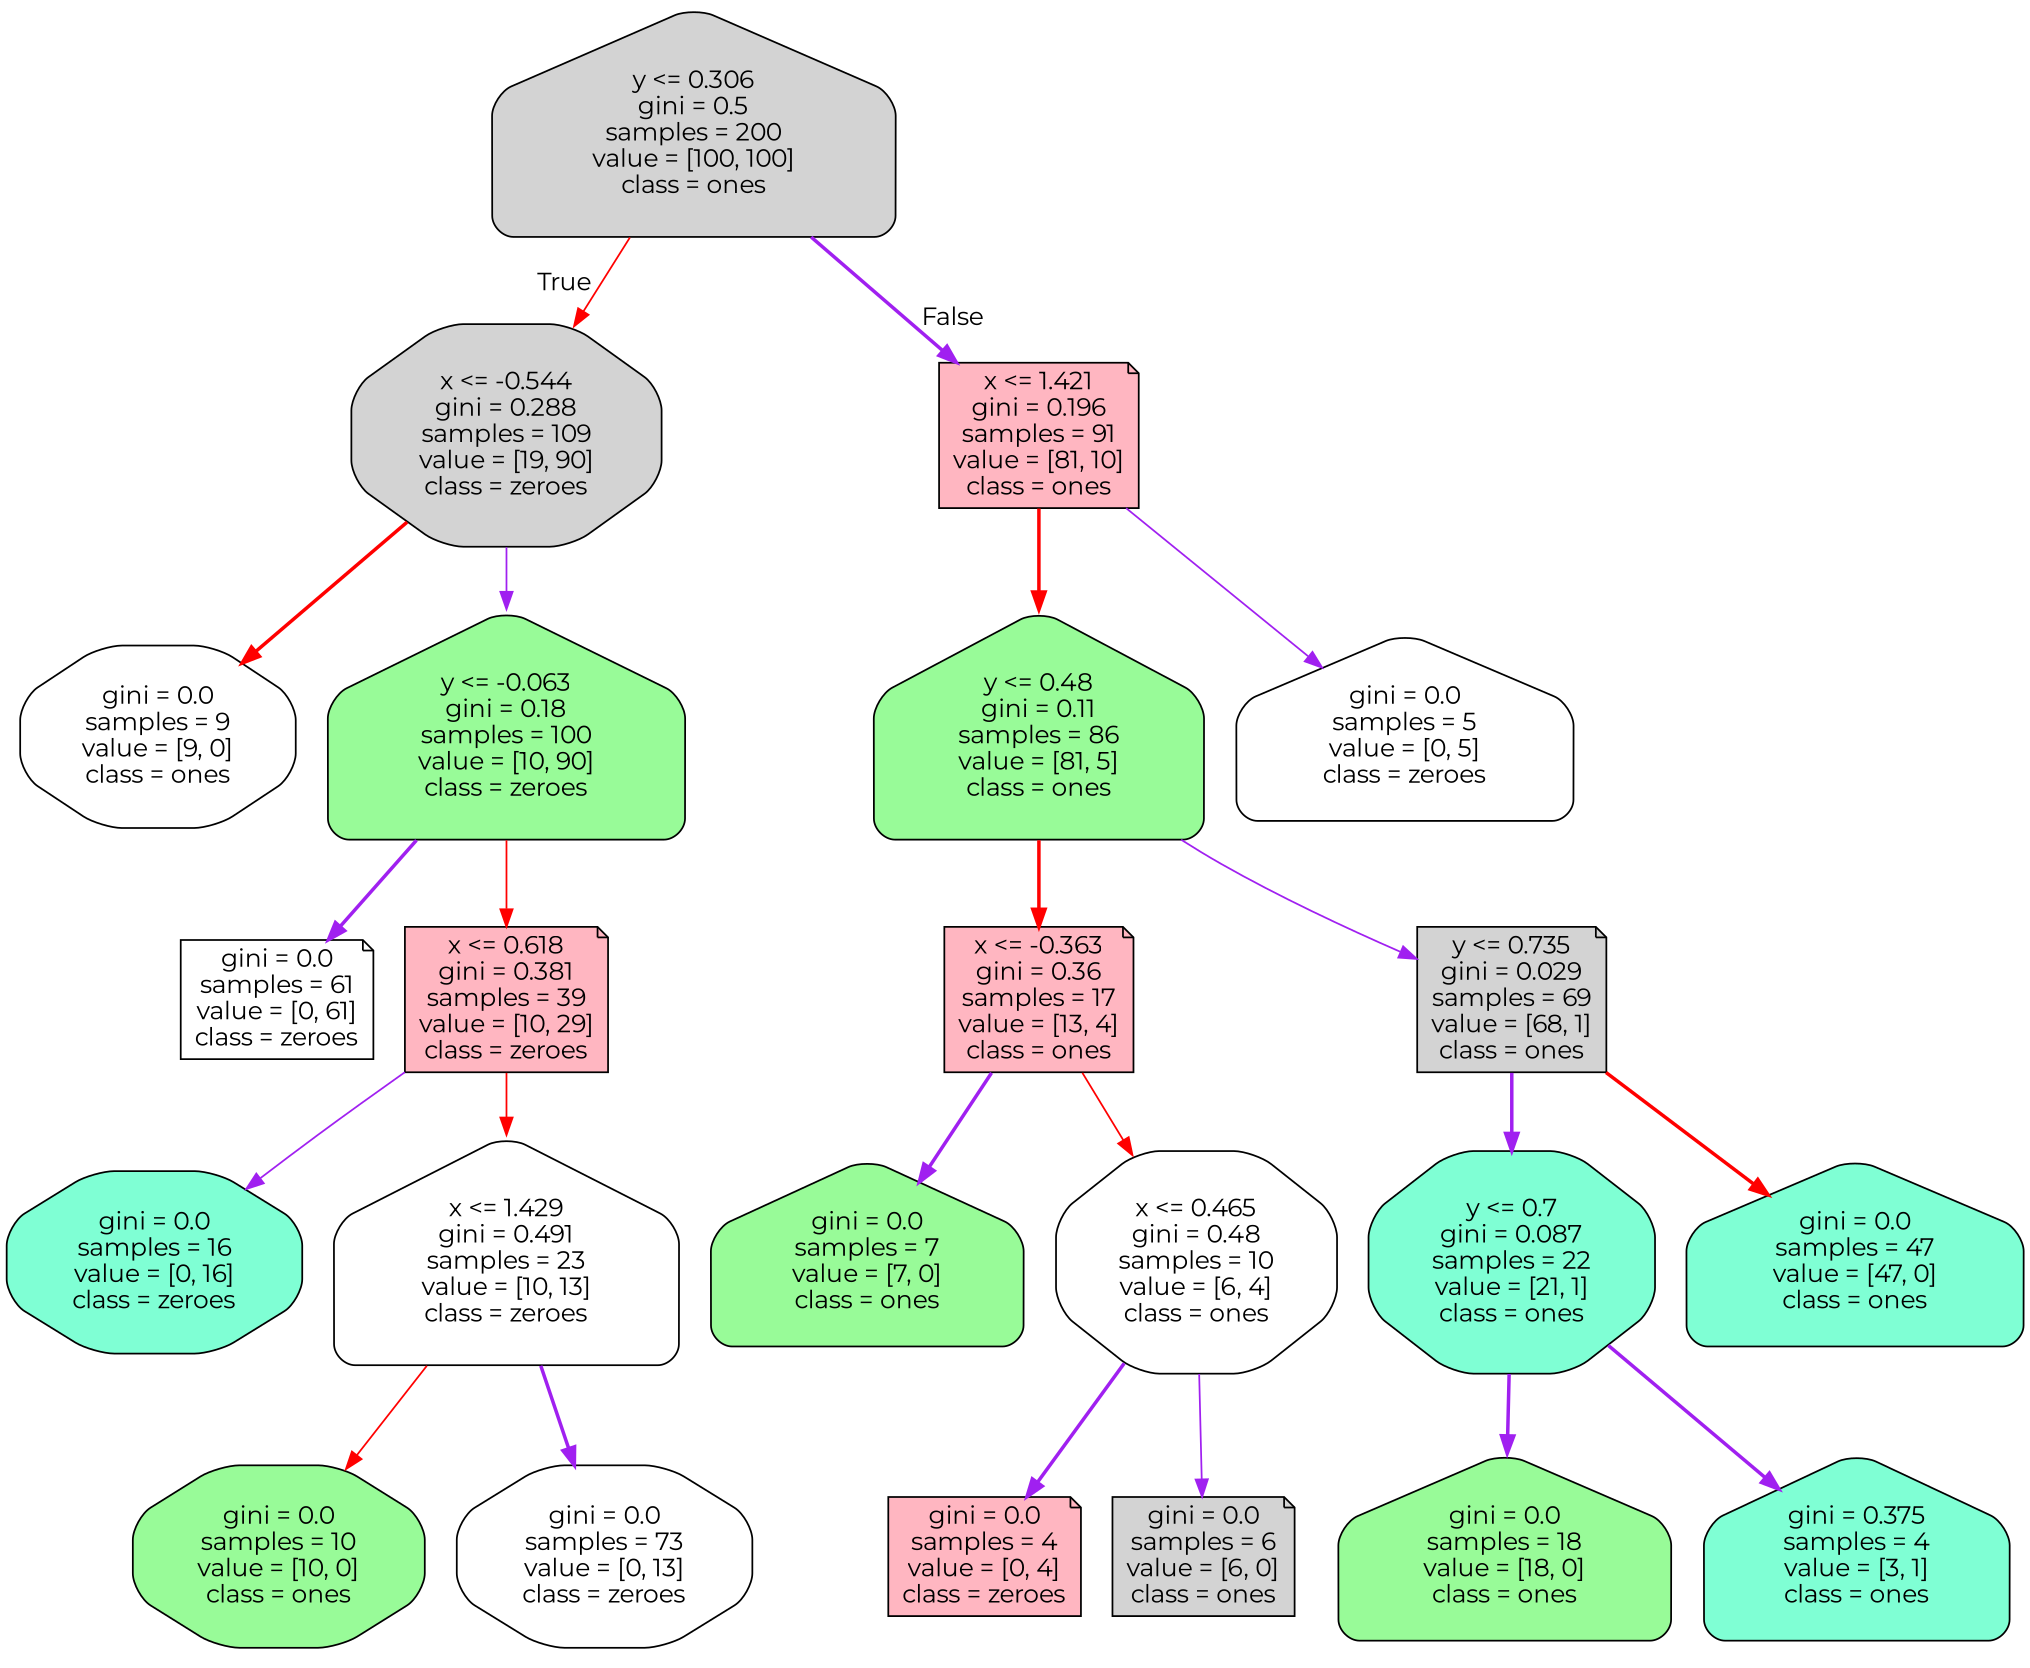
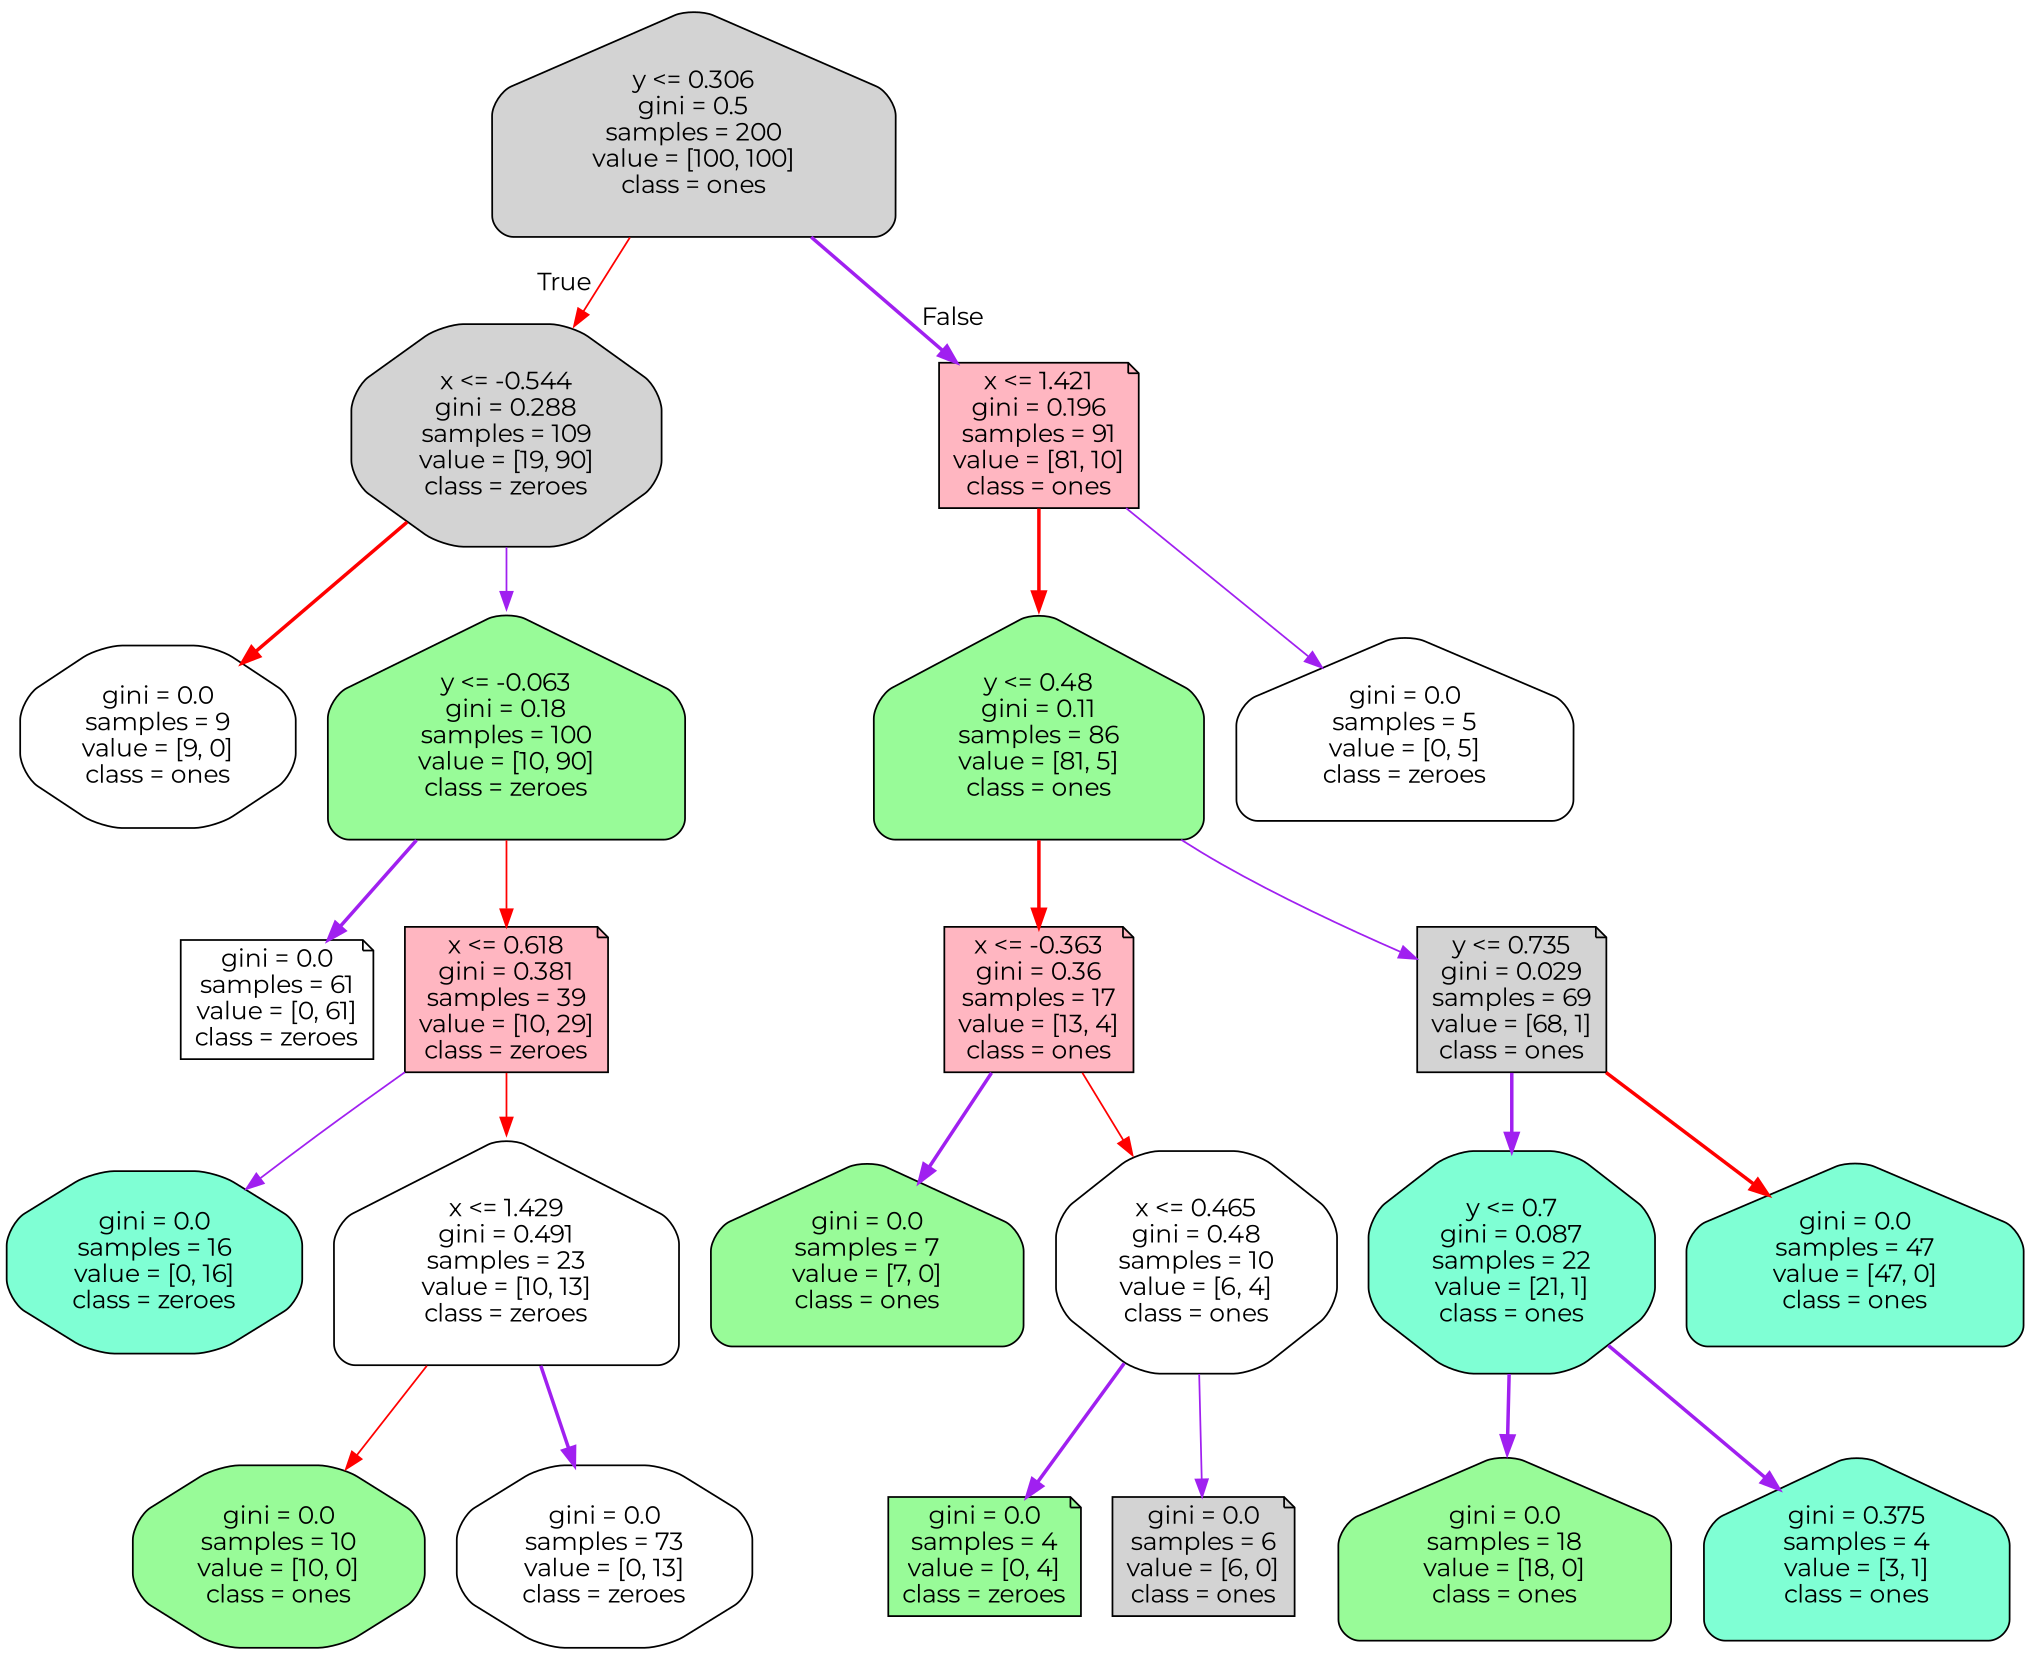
node "gini = 0.0 samples = 4 value = [0, 4] class = zeroes": fillcolor lightpink -> palegreen
